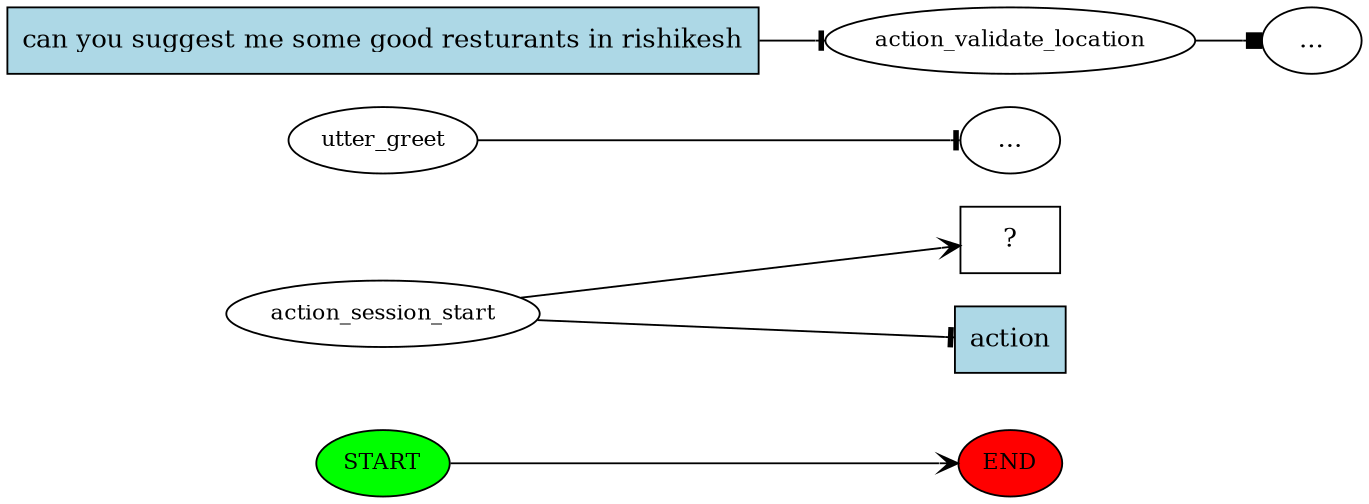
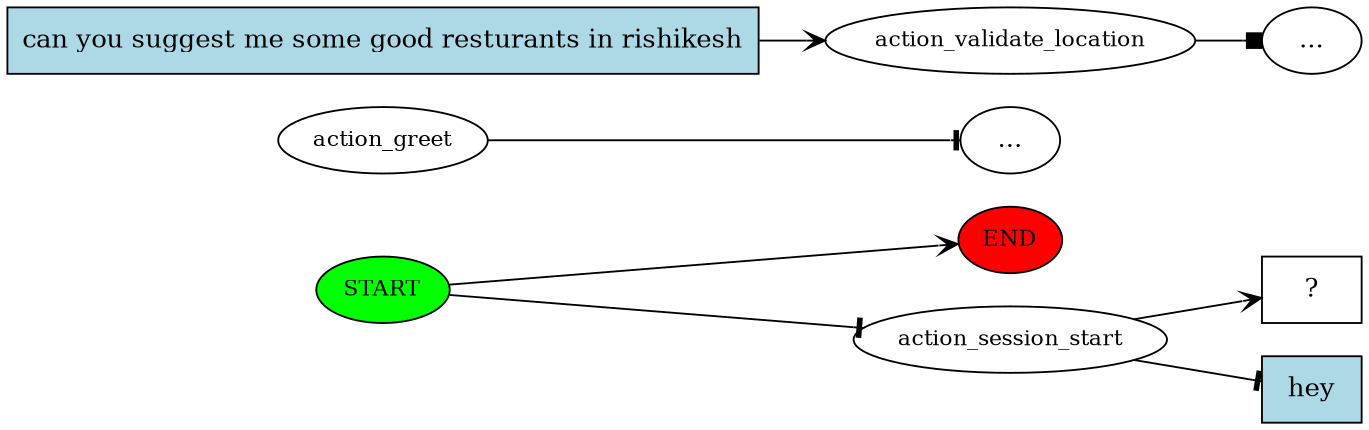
edge "can you suggest me some good resturants in rishikesh" -> "action_validate_location": arrowhead tee -> vee
node "utter_greet": label "utter_greet" -> "action_greet"
edge "START" -> "action_session_start": added
node "action": label "action" -> "hey"
